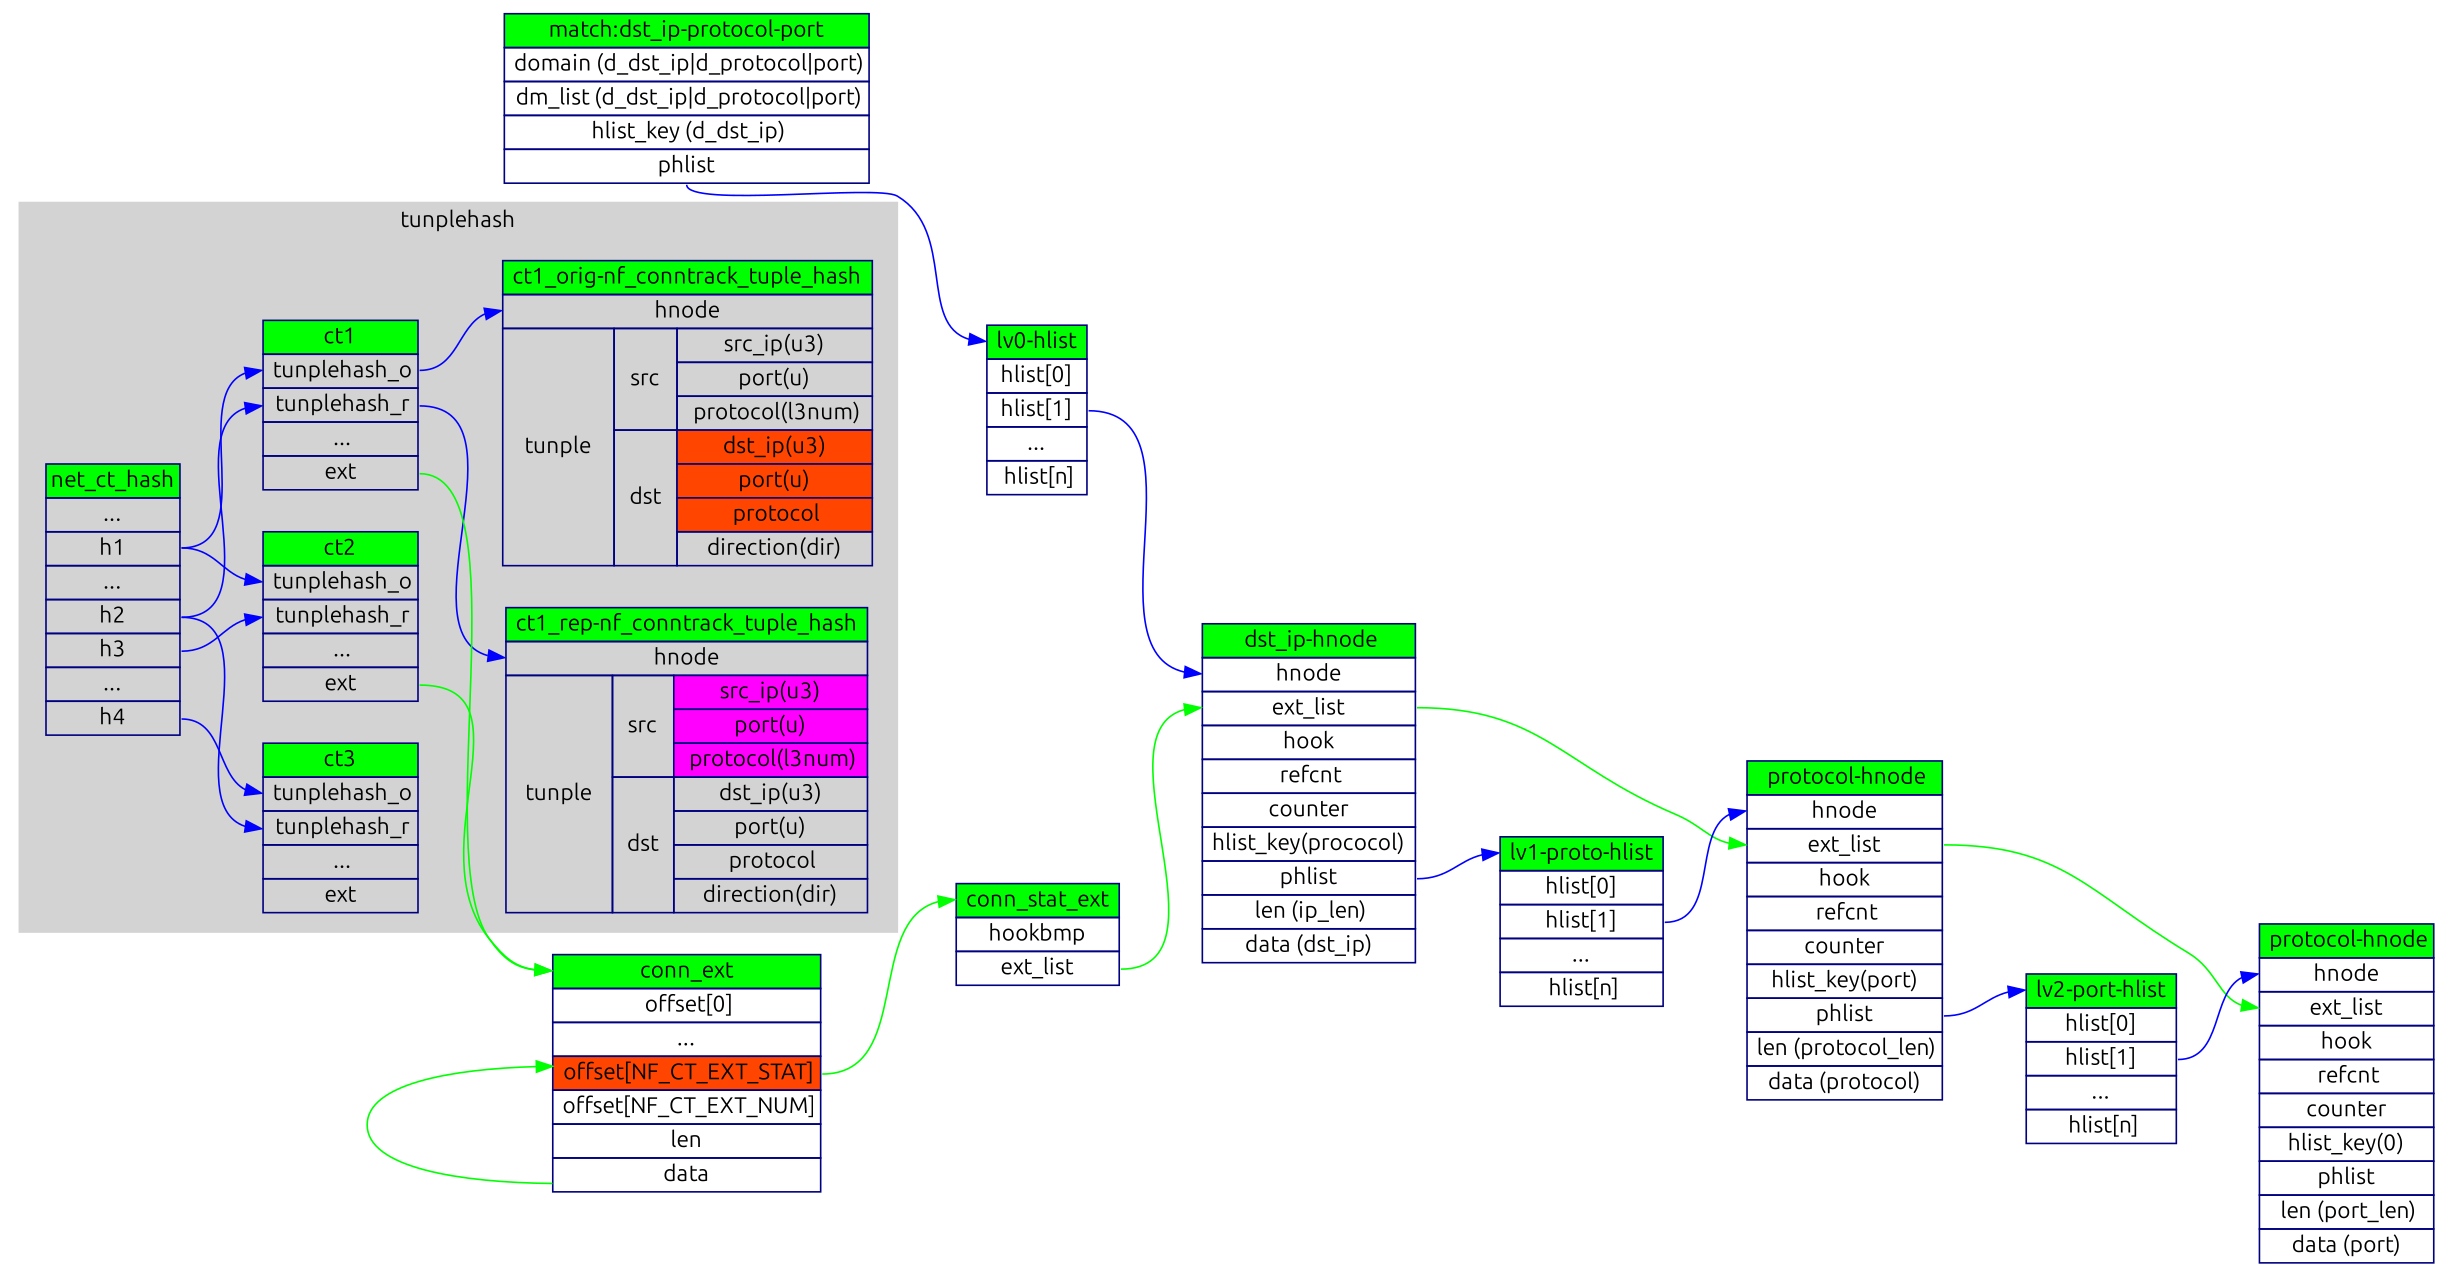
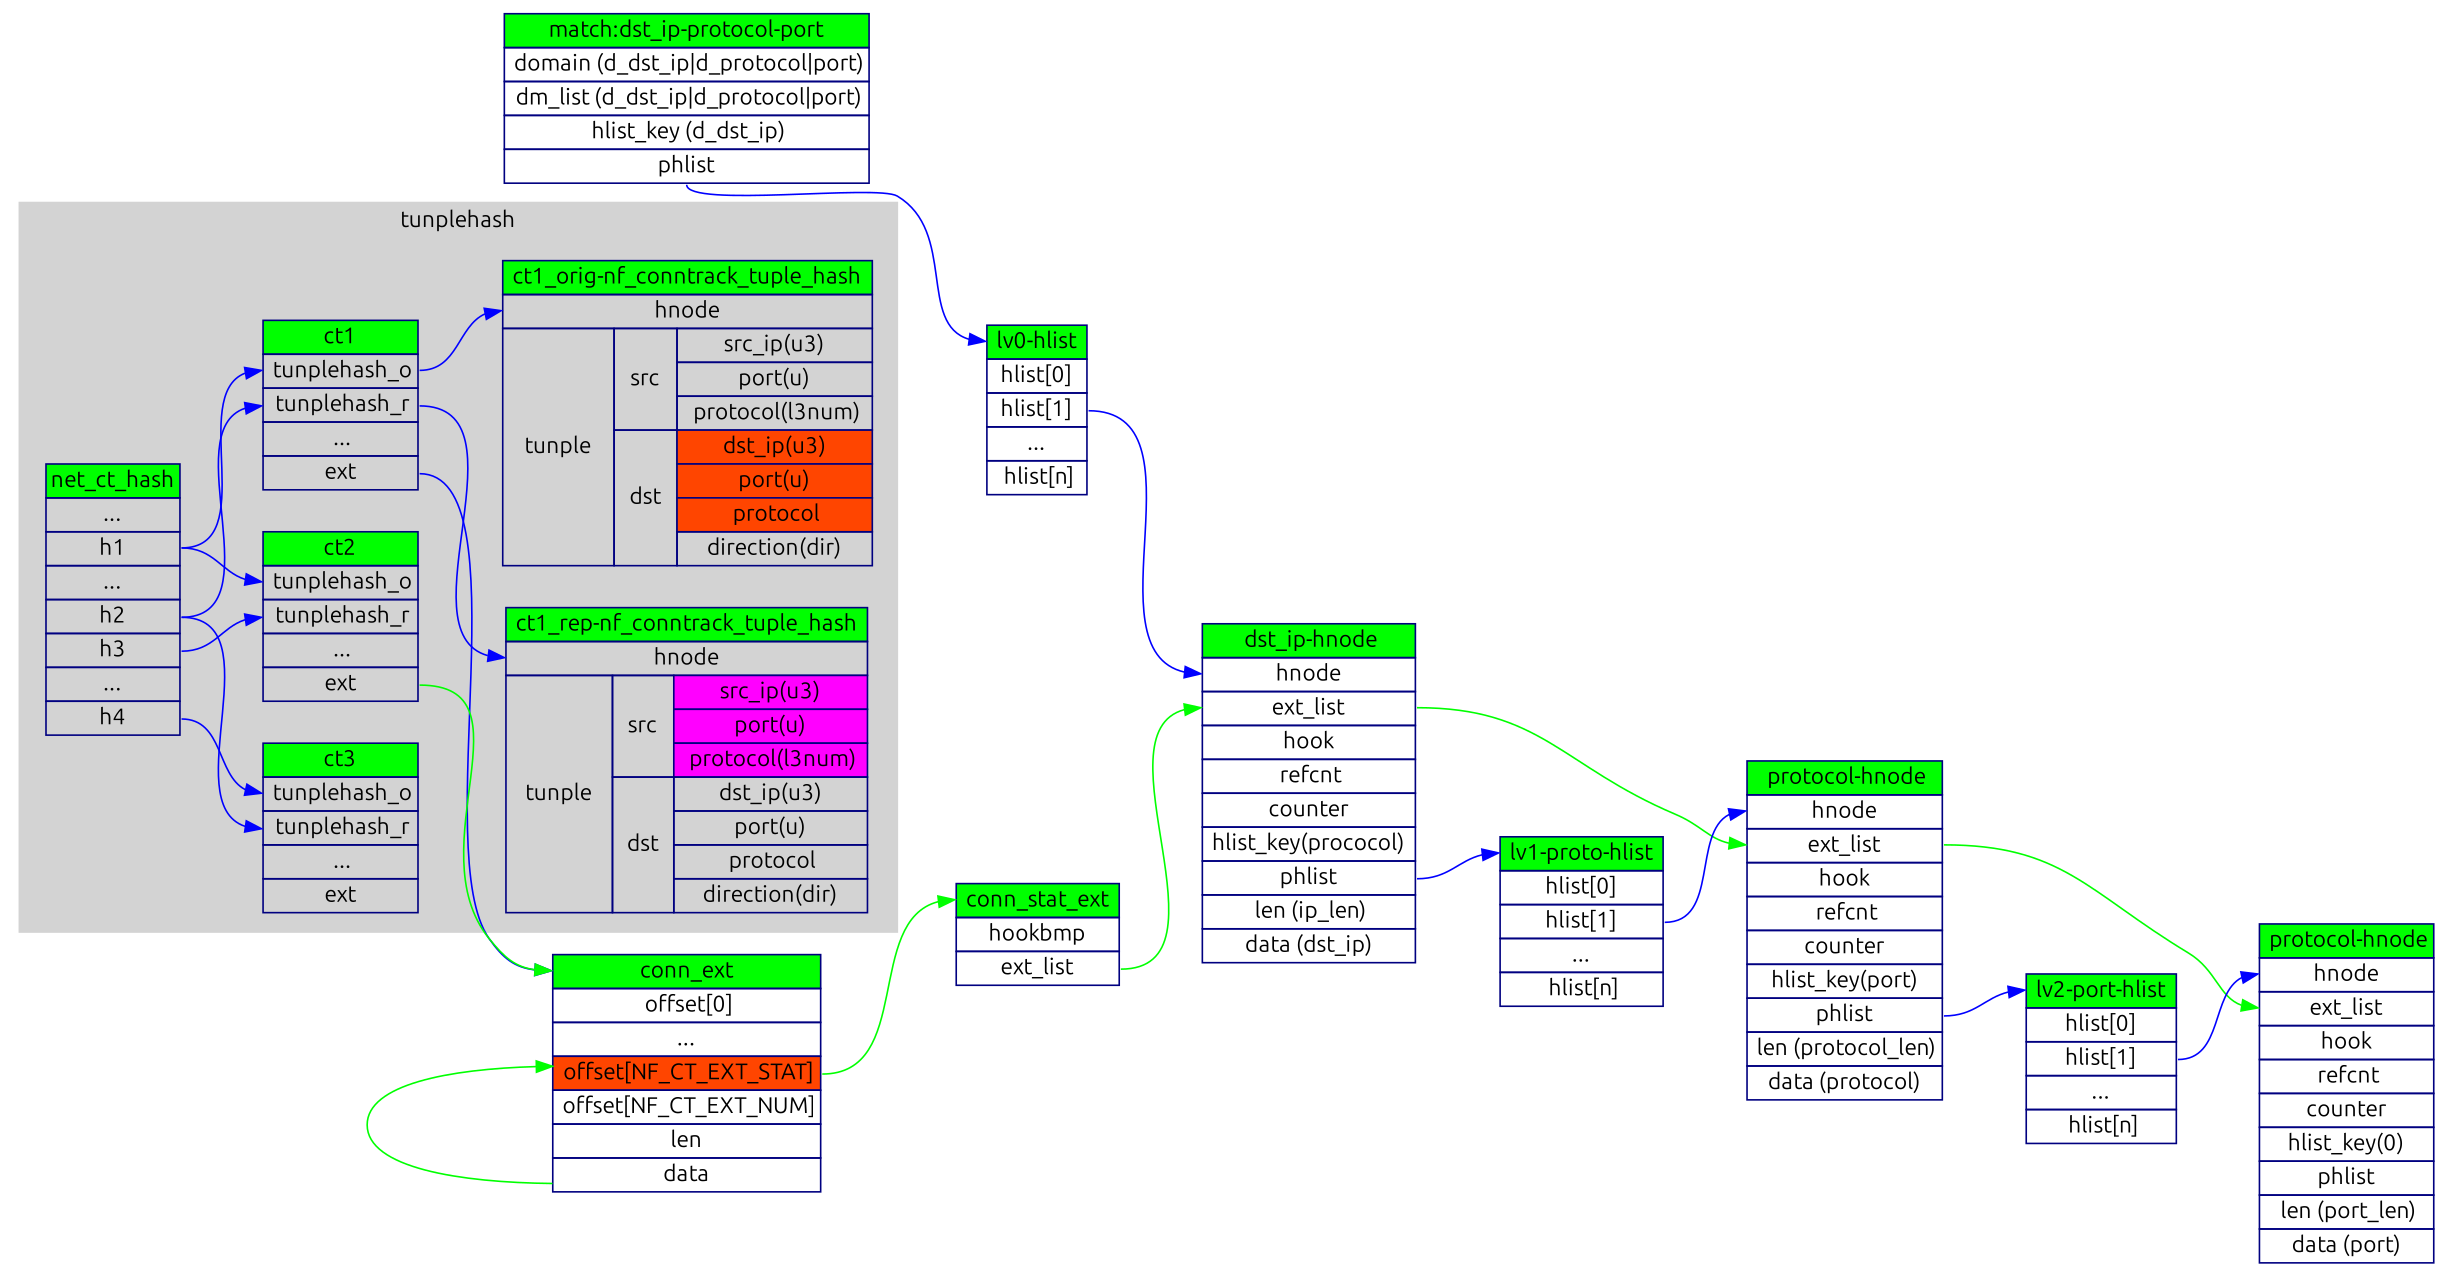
edge "ct1" -> "conn_ext": color green -> blue
